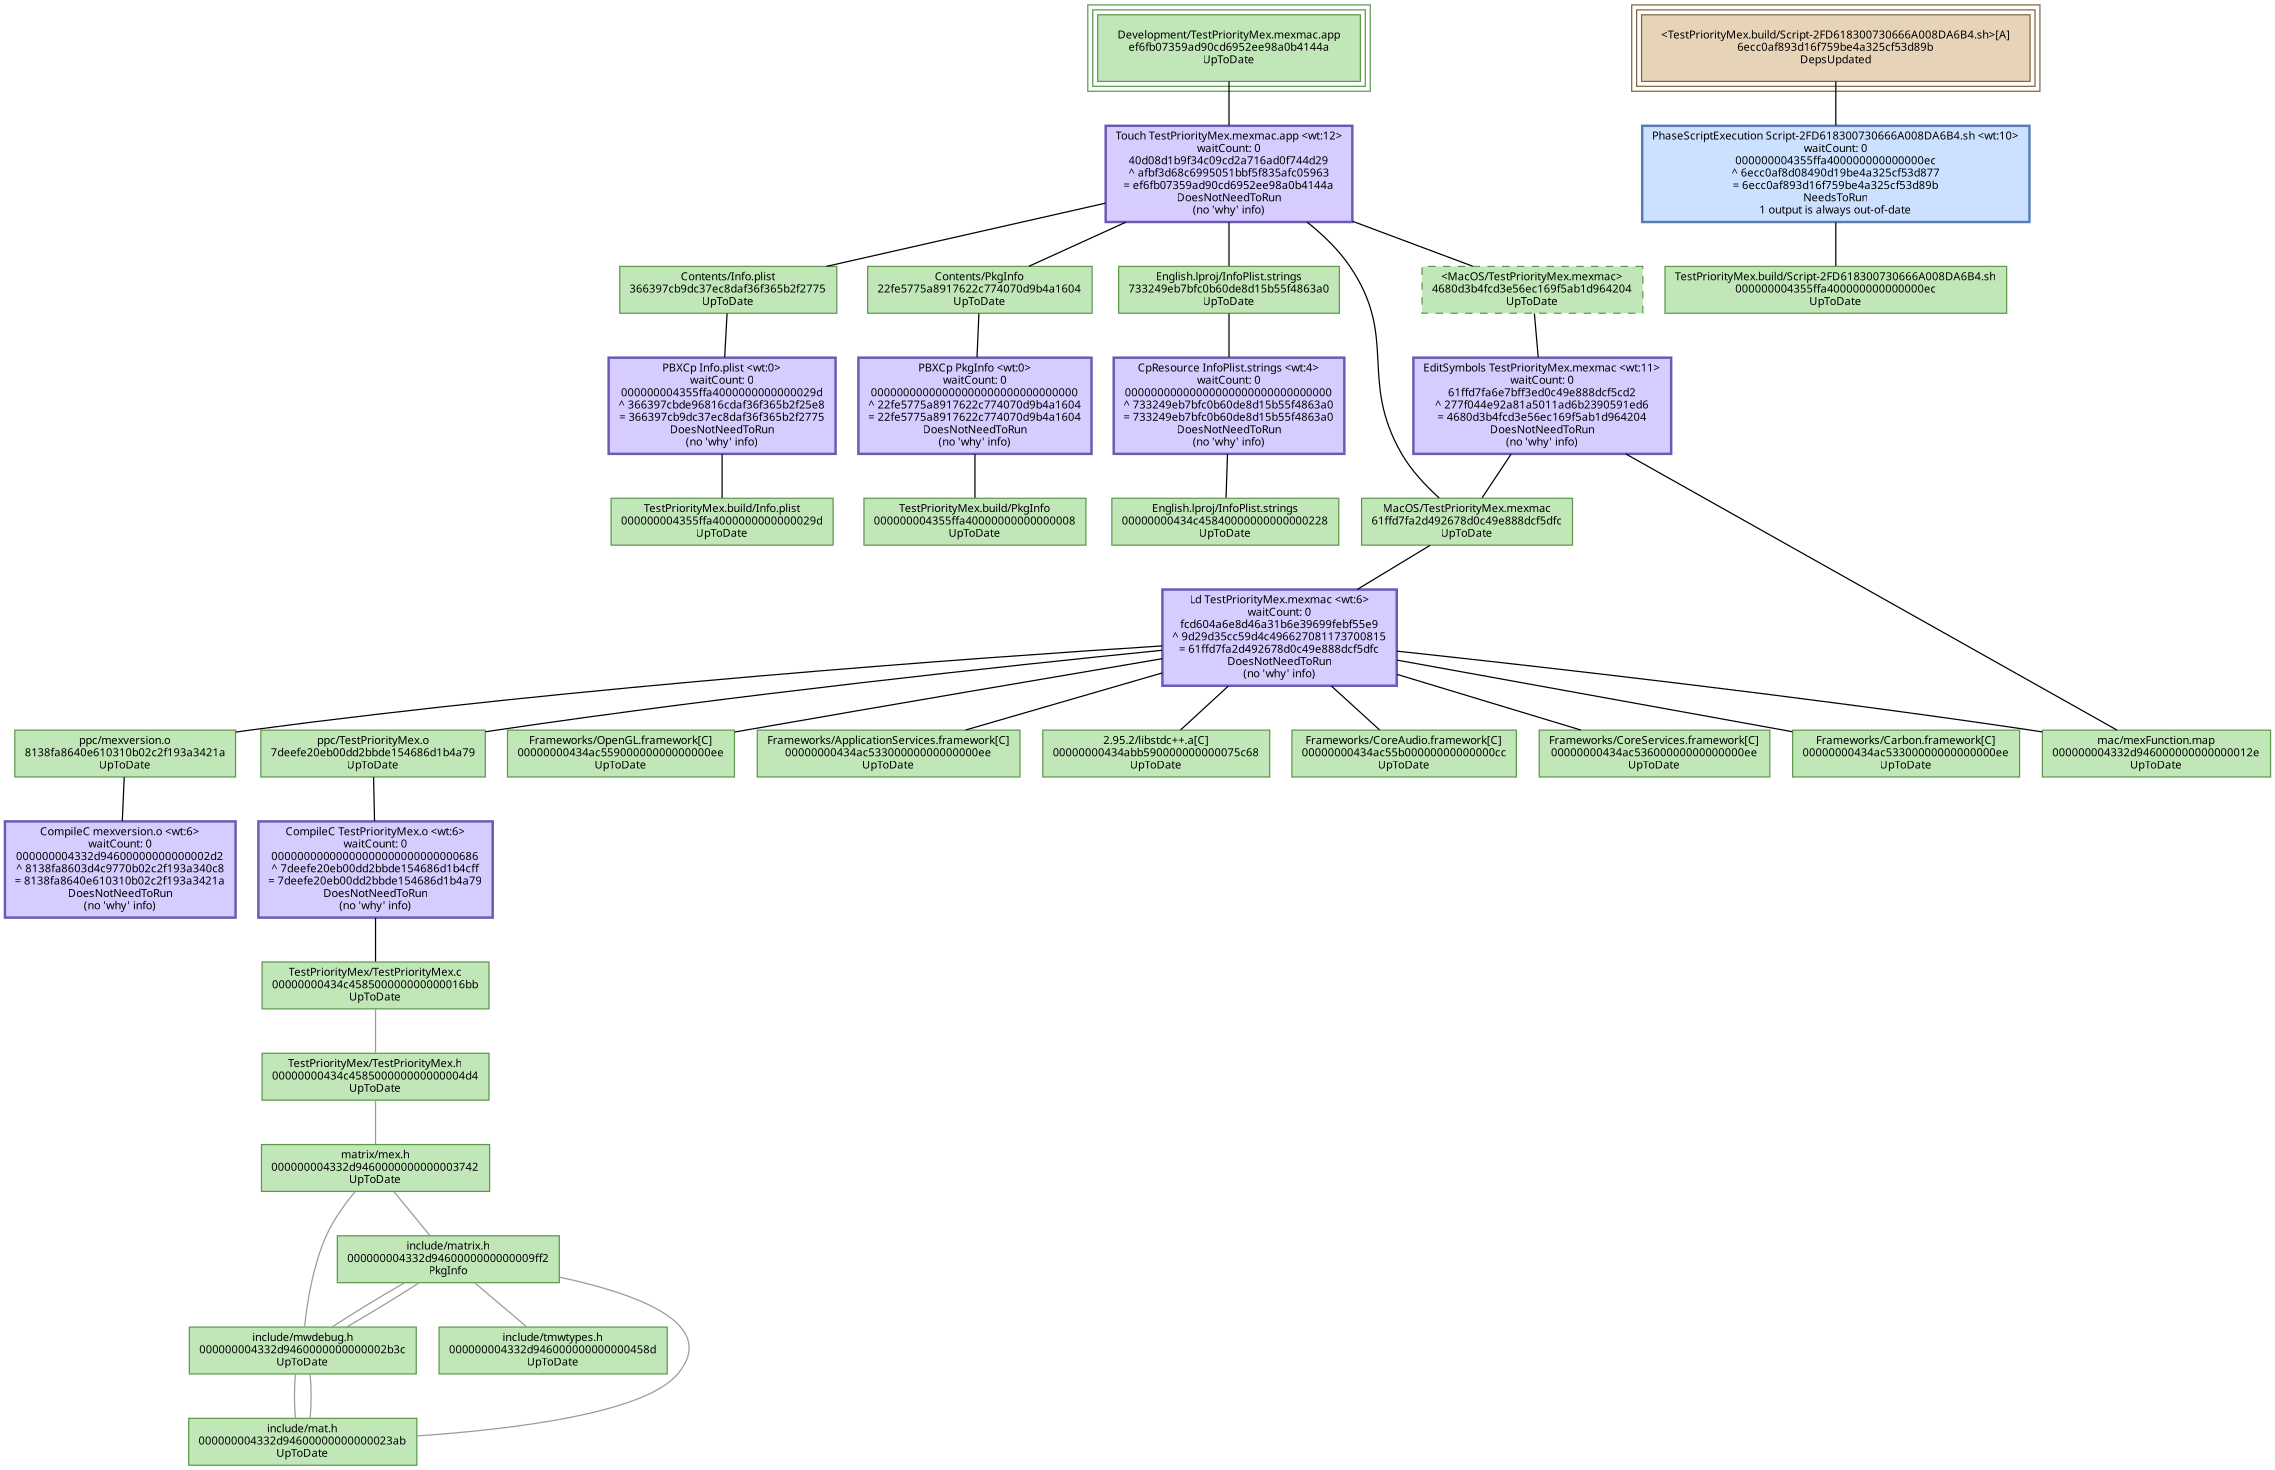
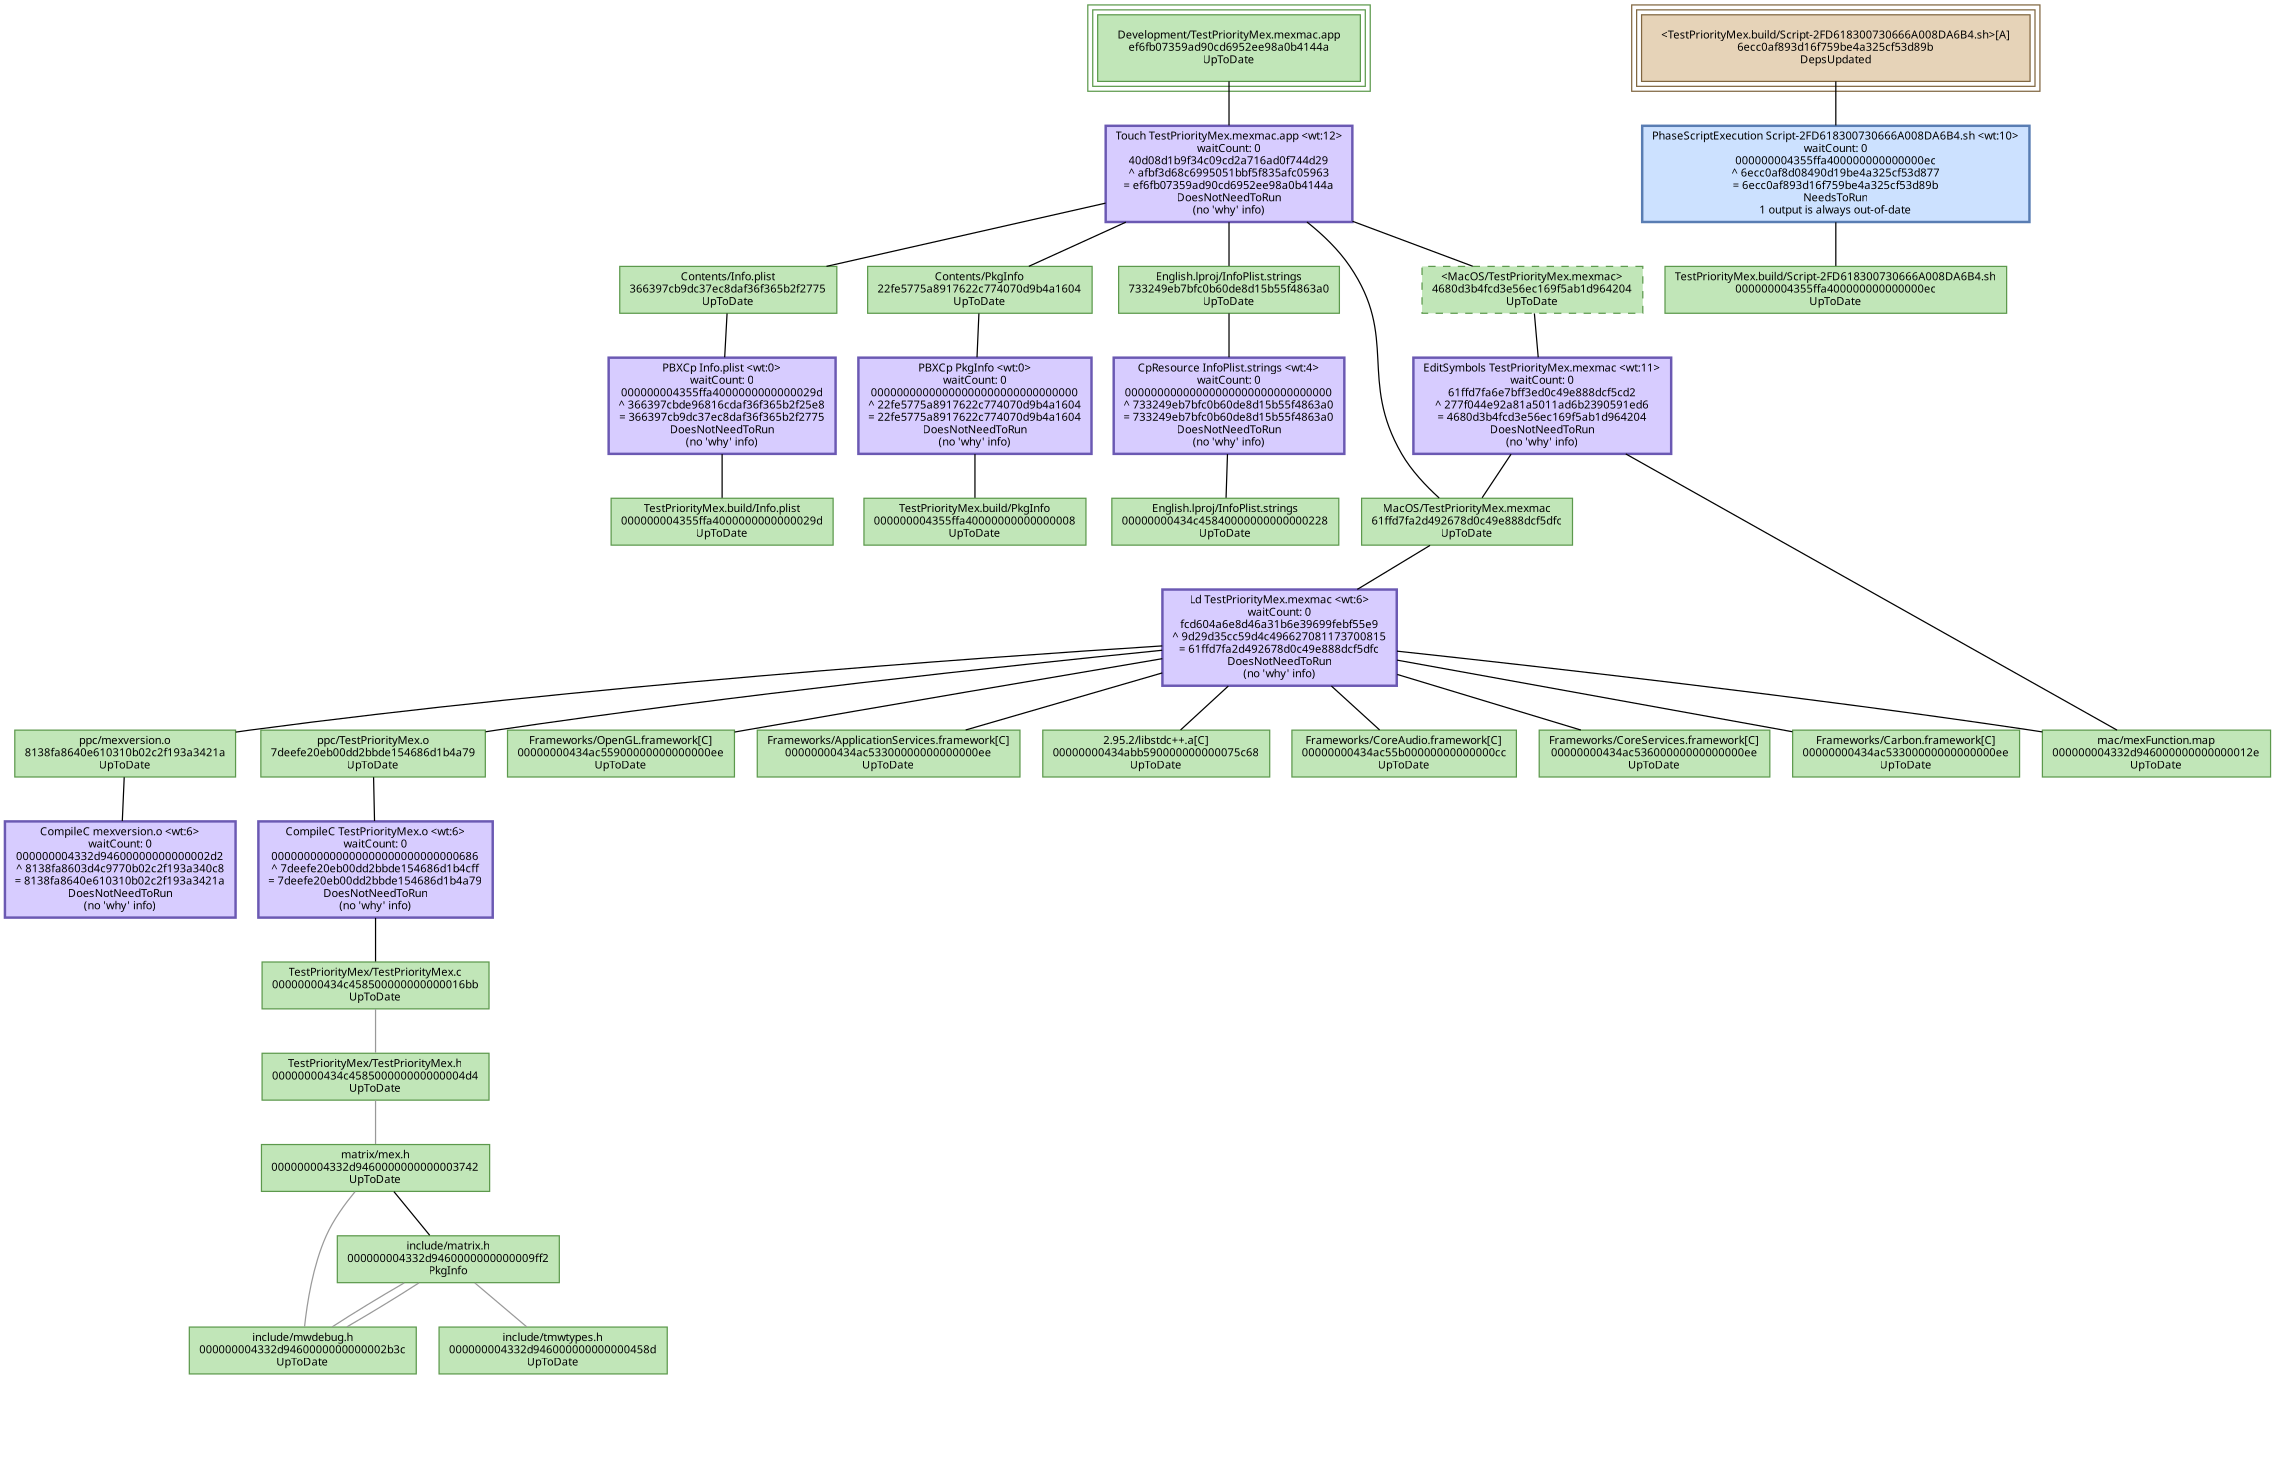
edge "matrix/mex.h 000000004332d9460000000000003742 UpToDate" -- "include/matrix.h 000000004332d9460000000000009ff2 PkgInfo": color gray60 -> black
node "include/mat.h 000000004332d94600000000000023ab UpToDate": removed
